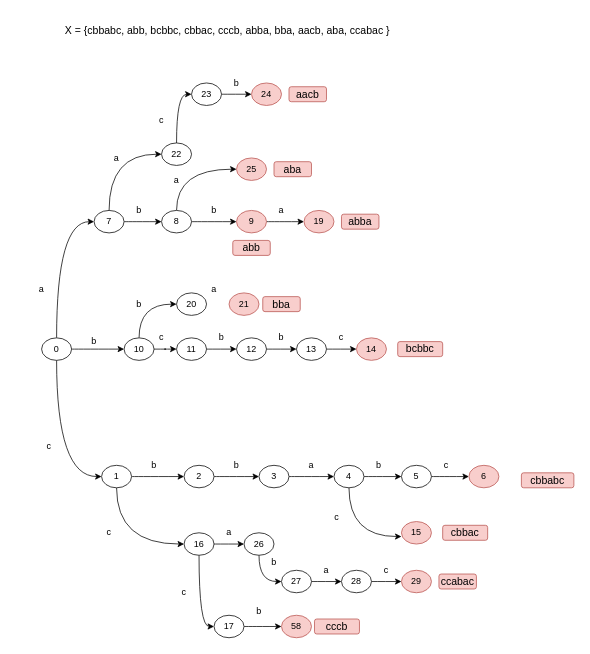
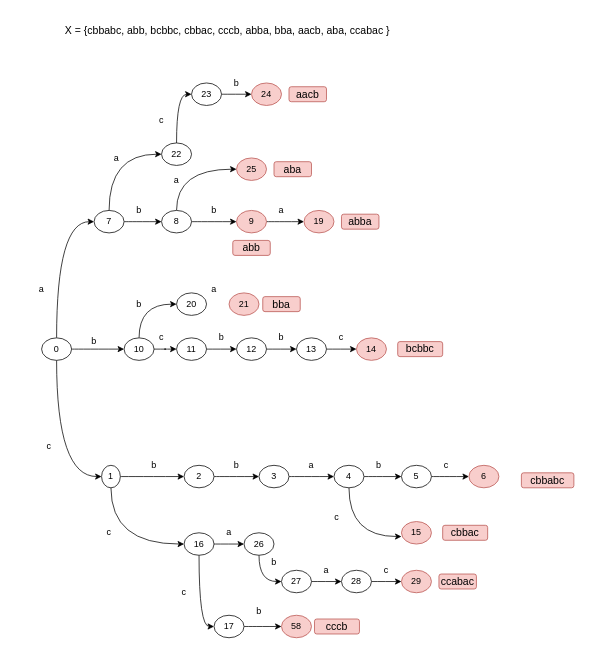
node "1": size 30x23 -> 19x23
